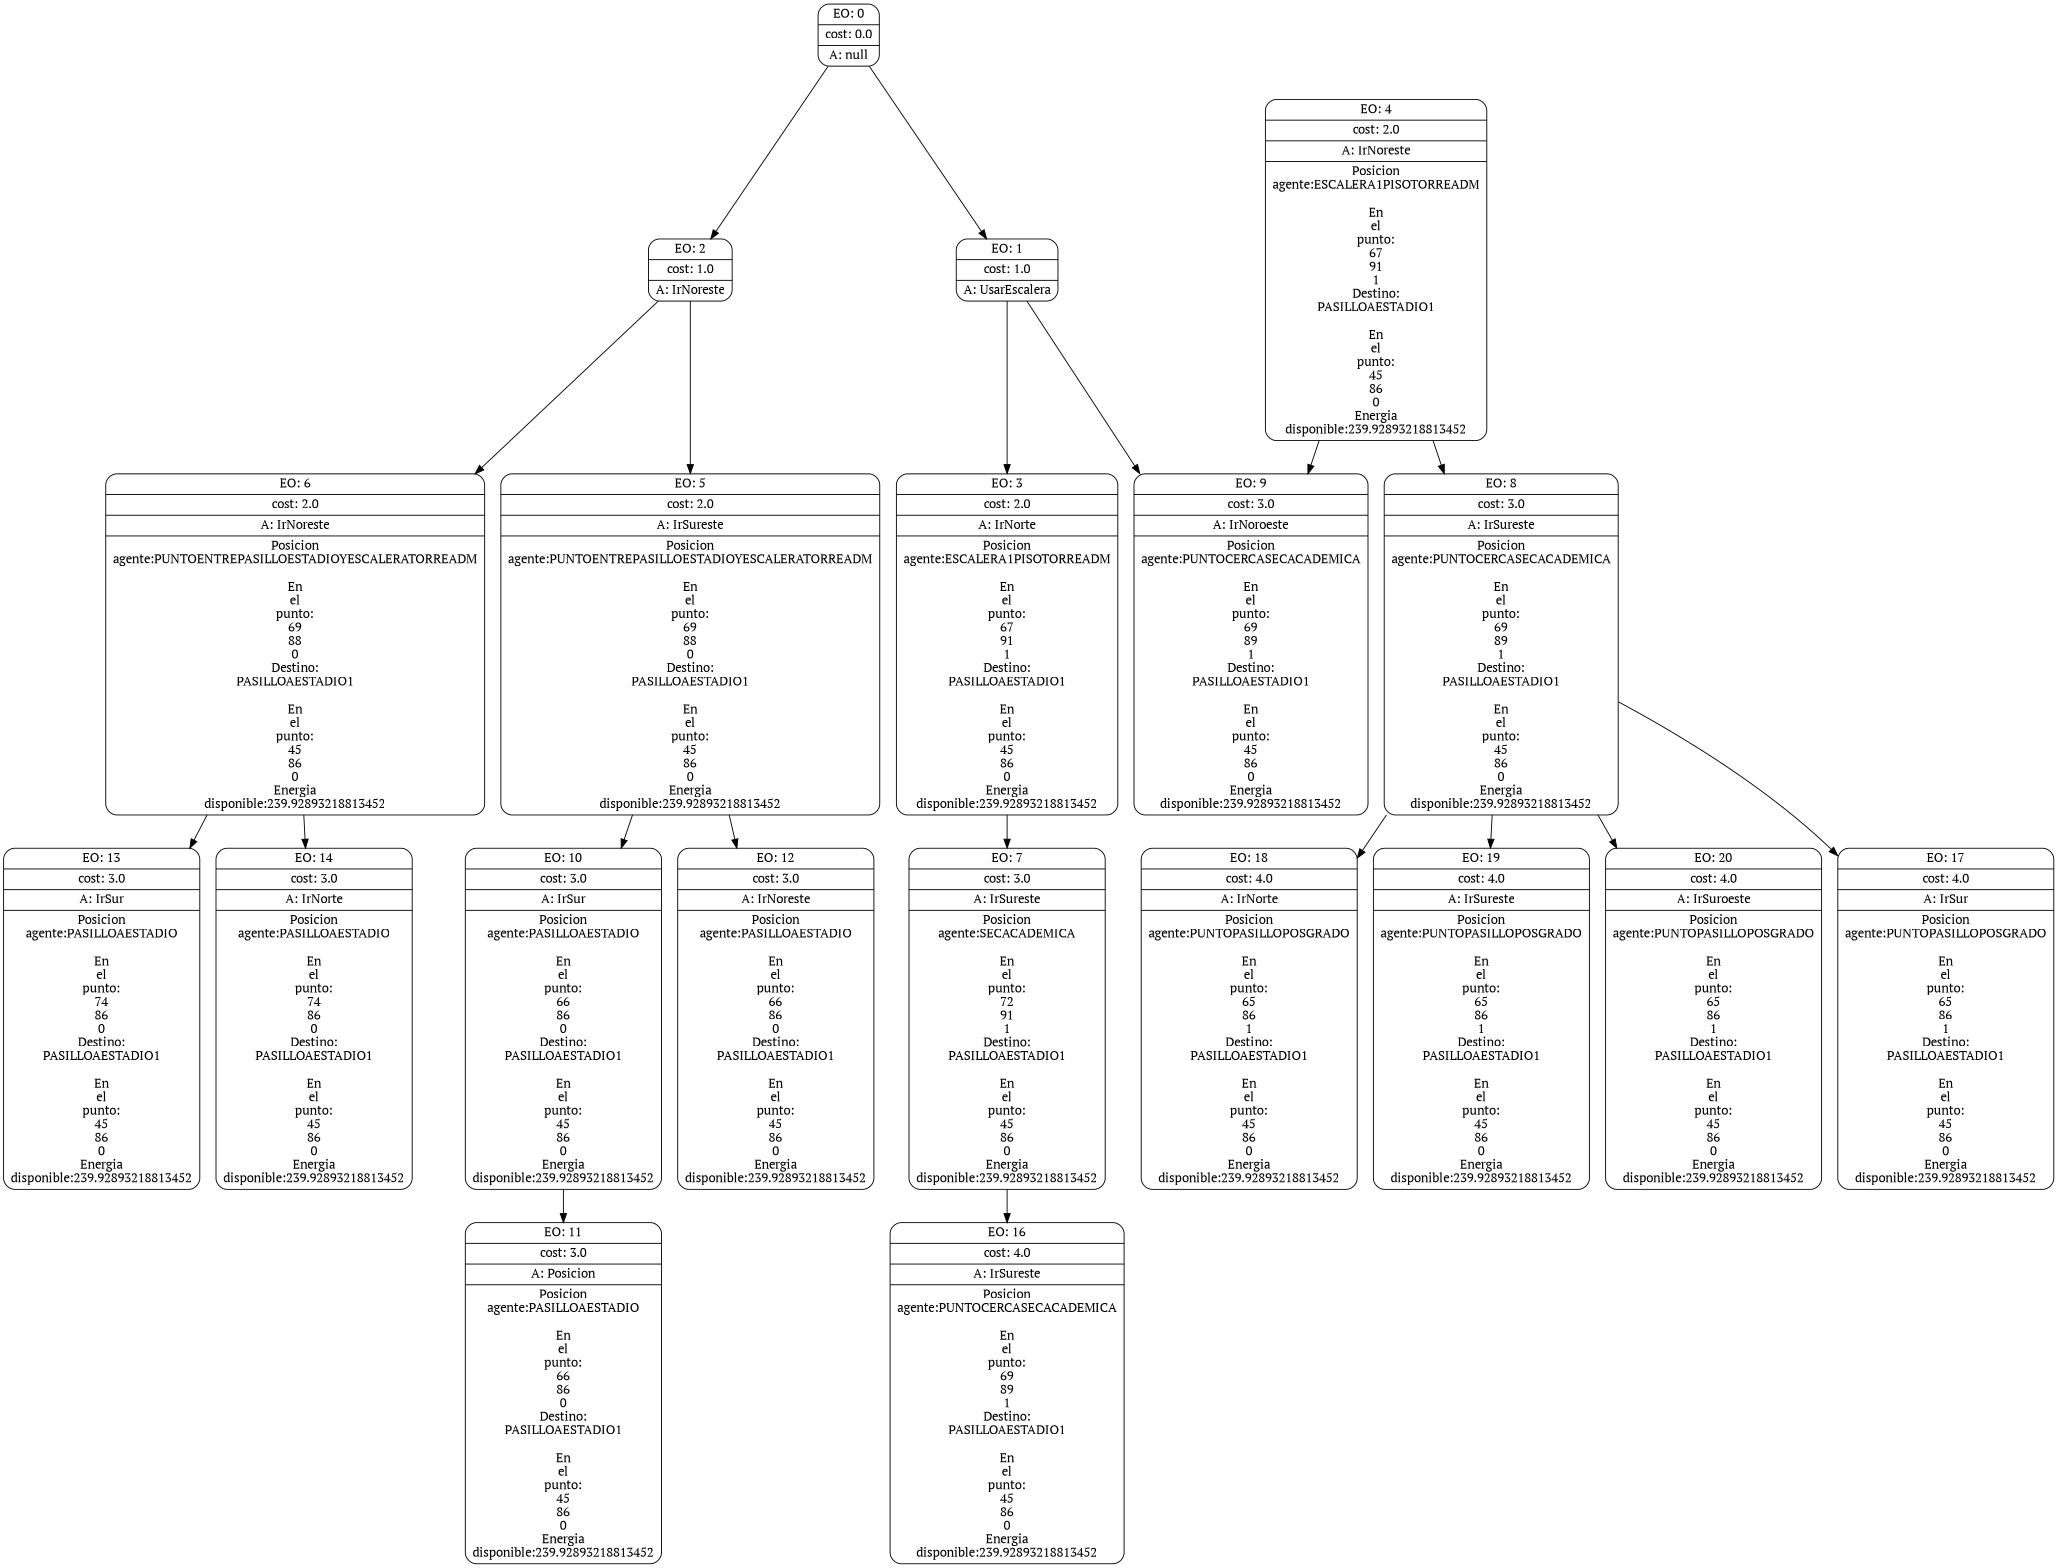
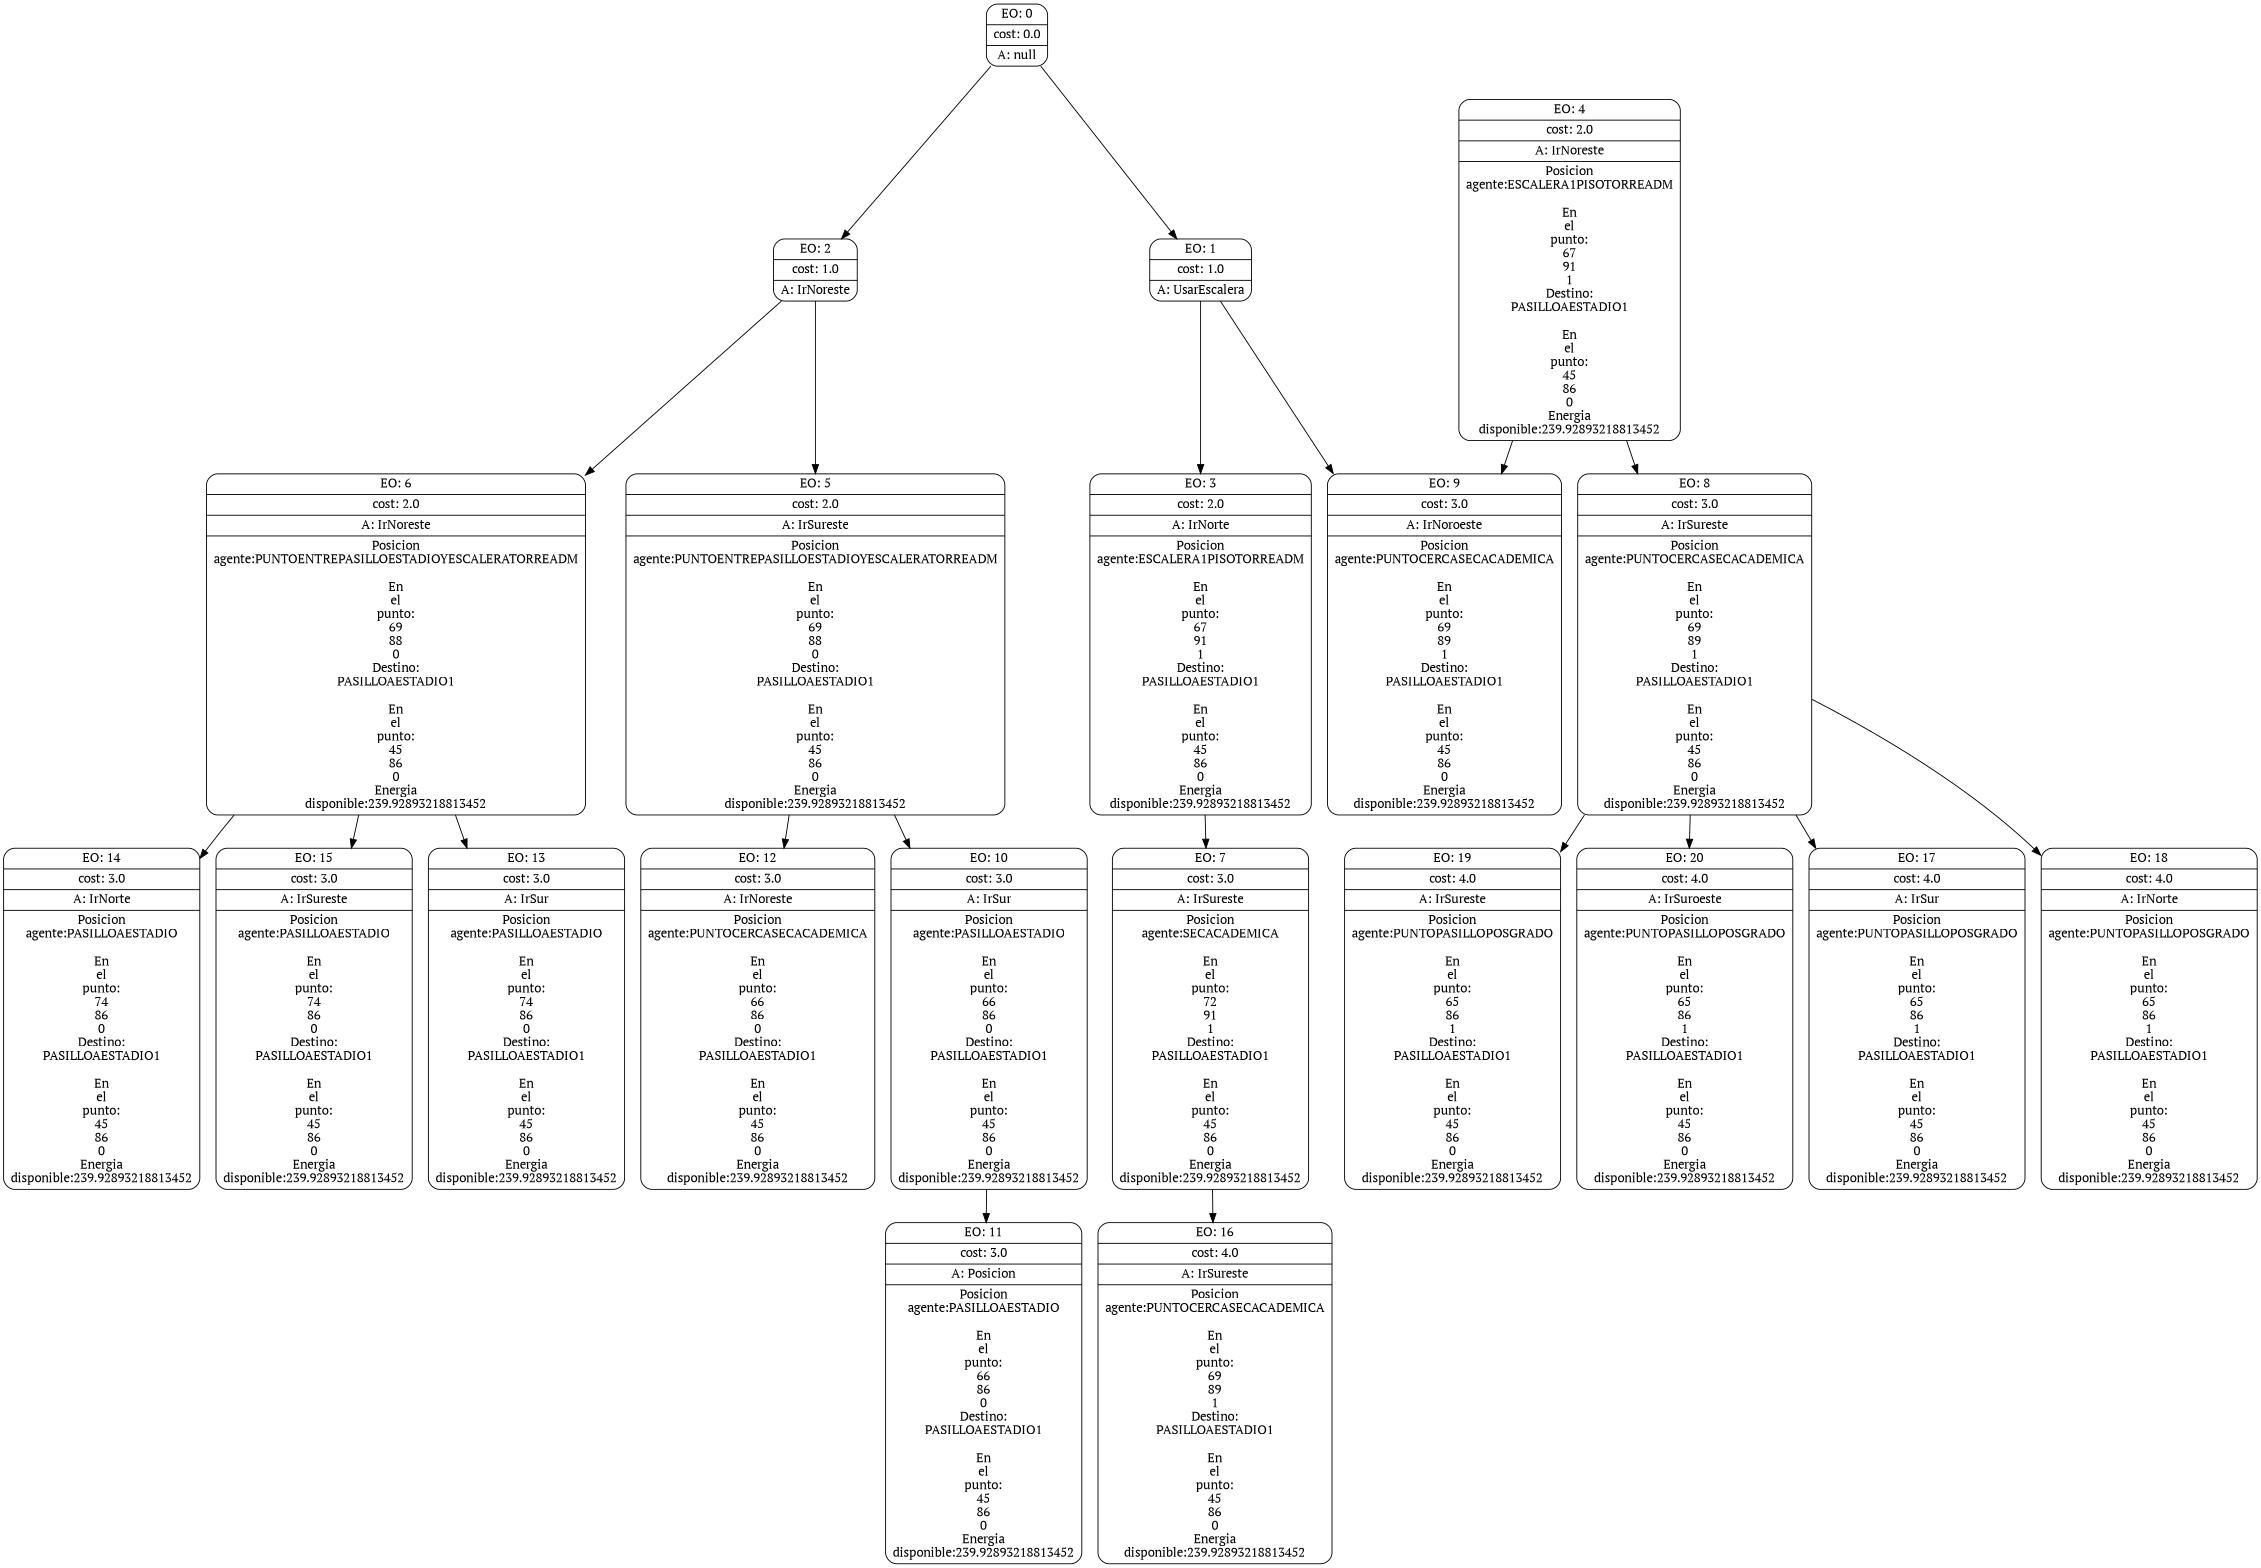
node "EO: 12": text "agente:PASILLOAESTADIO" -> "agente:PUNTOCERCASECACADEMICA"
node "EO: 15": added
